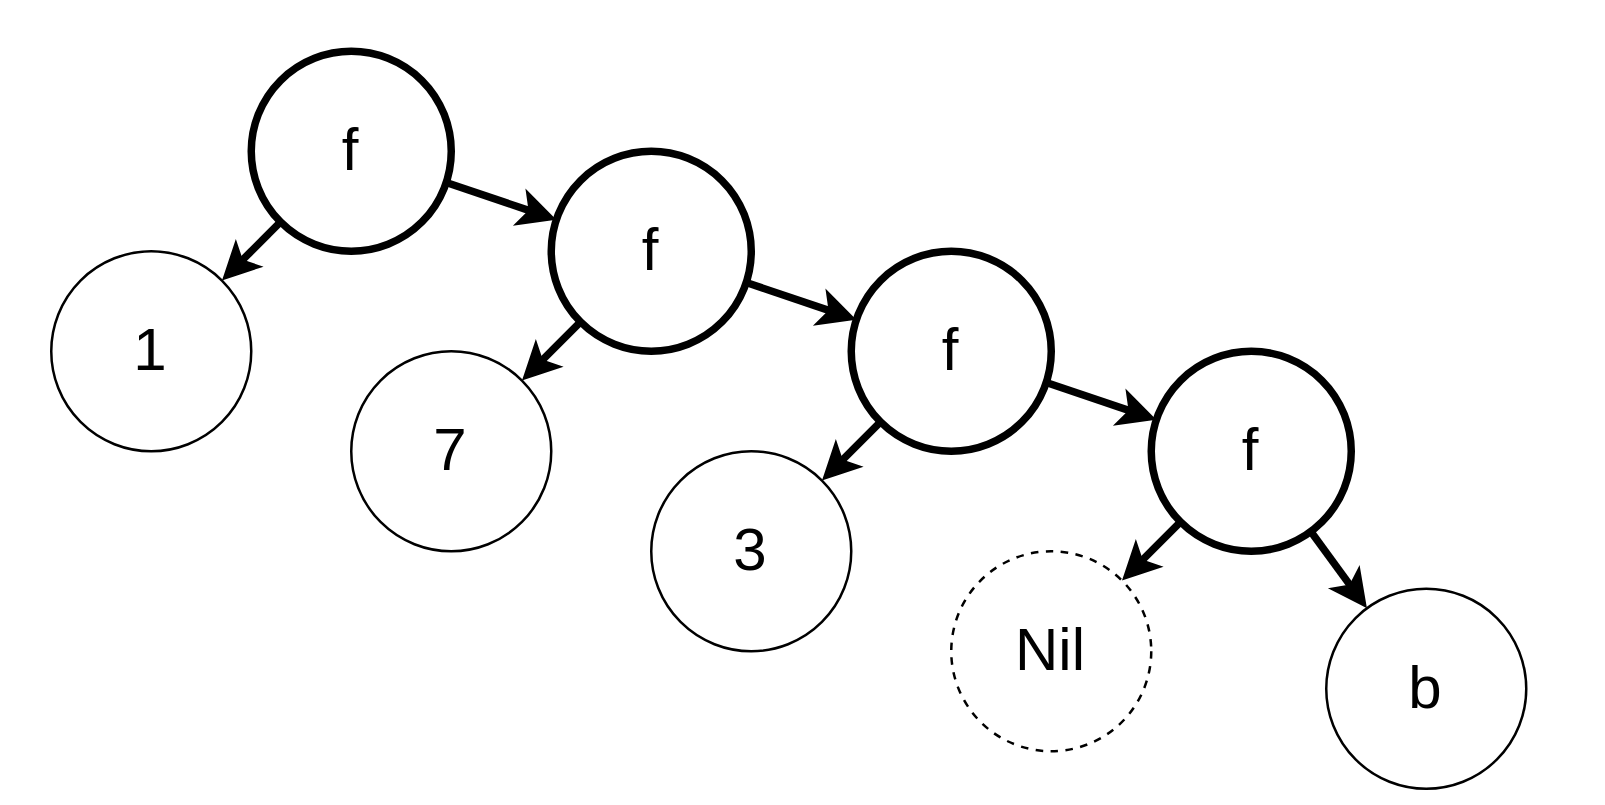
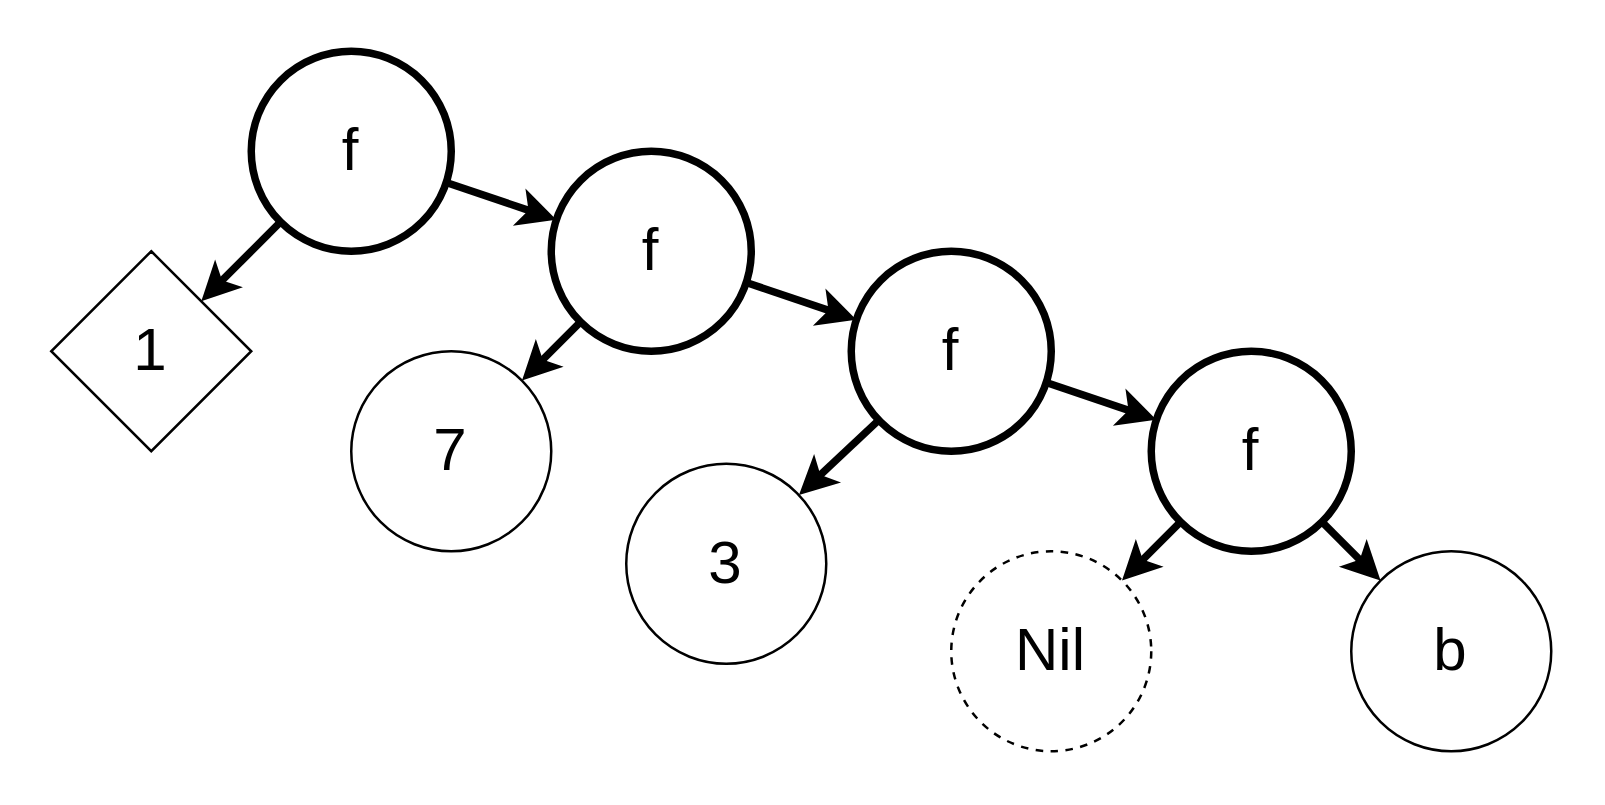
node "1": shape ellipse -> diamond
node "3": moved (751, 551) -> (726, 564)
node "b": moved (1426, 689) -> (1451, 651)
